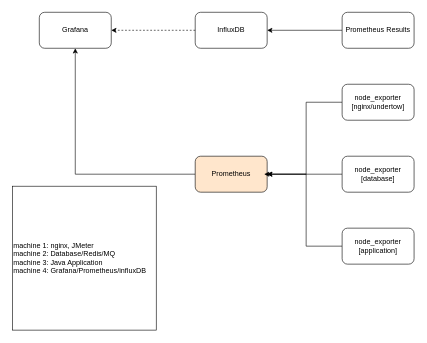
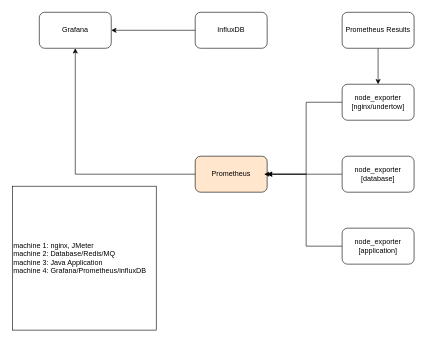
edge "InfluxDB" -> "Grafana": style dashed -> solid
edge "Prometheus Results" -> "InfluxDB": now "Prometheus Results" -> "node_exporter [nginx/undertow]"
